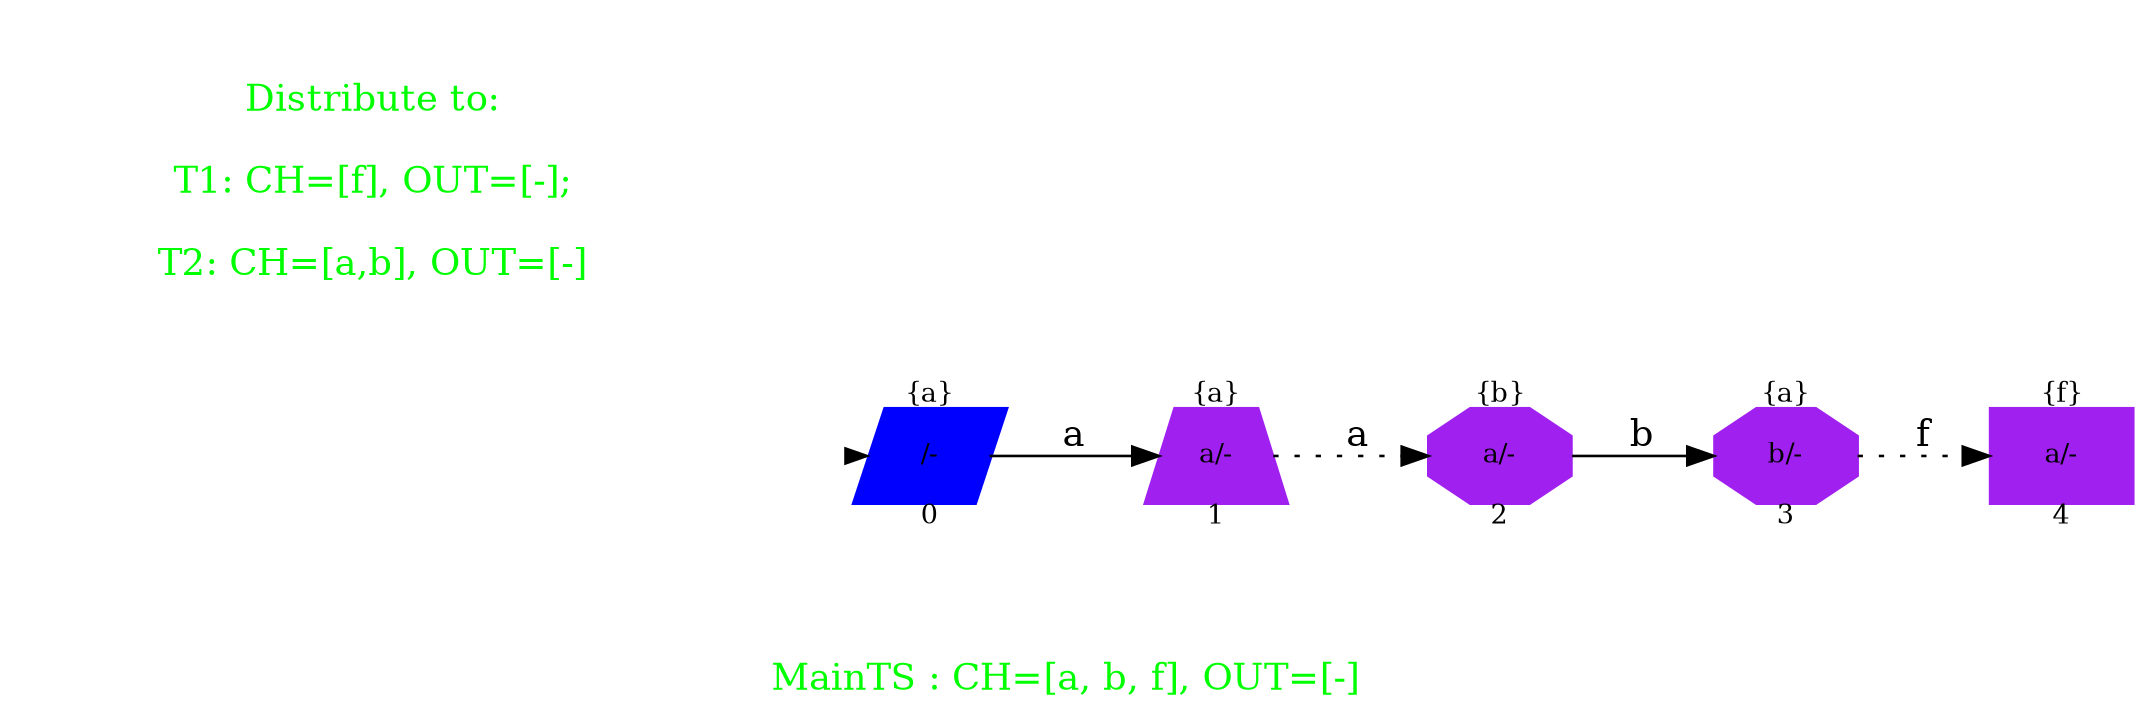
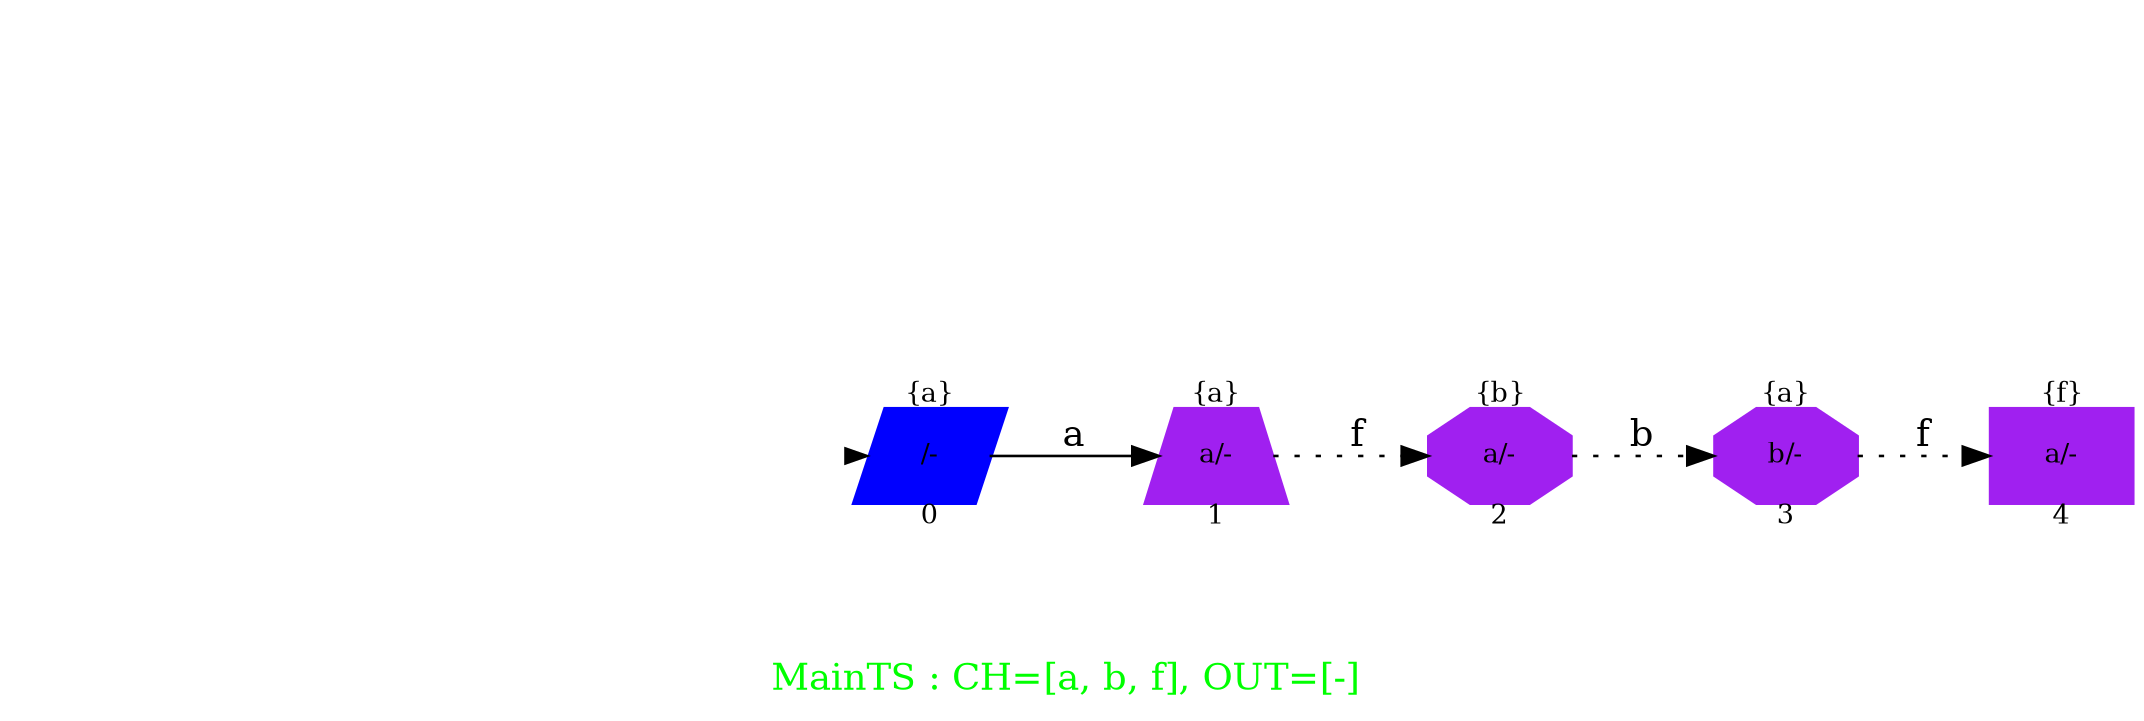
node "Distribute to: T1: CH=[f], OUT=[-]; T2: CH=[a,b], OUT=[-]": removed
edge "{a} a/- 1" -> "{b} a/- 2": label "a" -> "f"
edge "{b} a/- 2" -> "{a} b/- 3": style solid -> dotted
